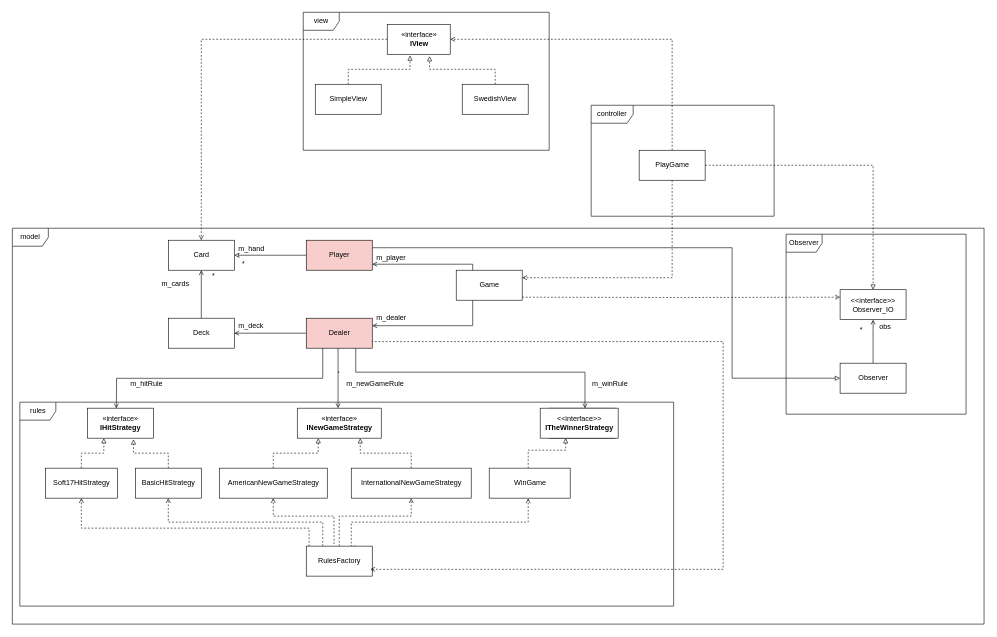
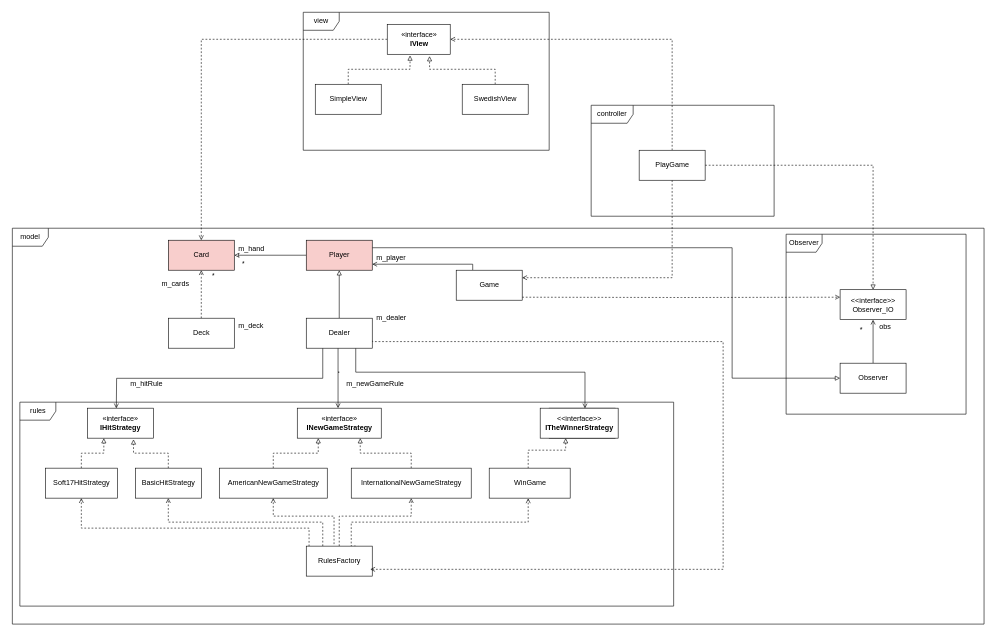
node "Card": fillcolor #ffffff -> #f8cecc
edge "Deck" -> "Card": style solid -> dashed
edge "Dealer" -> "Player": added
edge "Game" -> "Dealer": removed
edge "Dealer" -> "Deck": removed
node "Dealer": fillcolor #f8cecc -> #ffffff
node "m_winRule": removed
